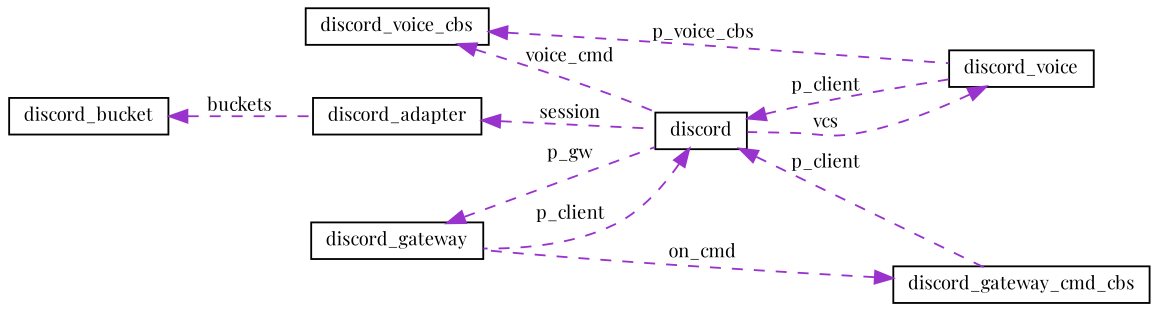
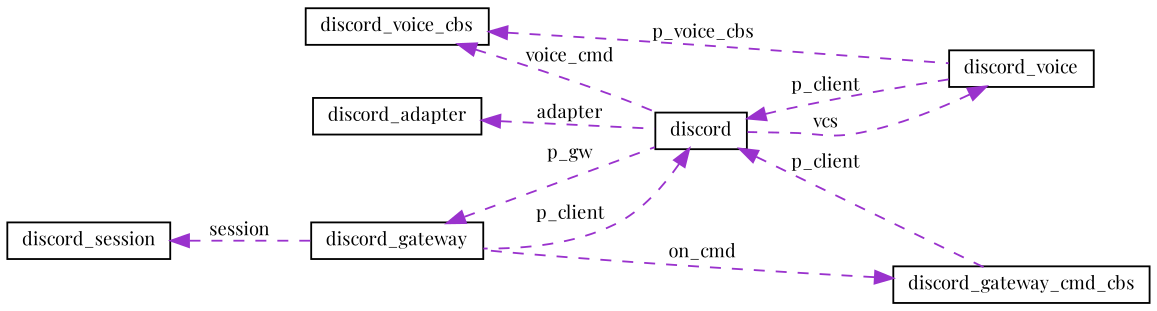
edge "discord" -> "discord_adapter": label " session" -> " adapter"
node "discord_bucket": removed
node "discord_session": added
